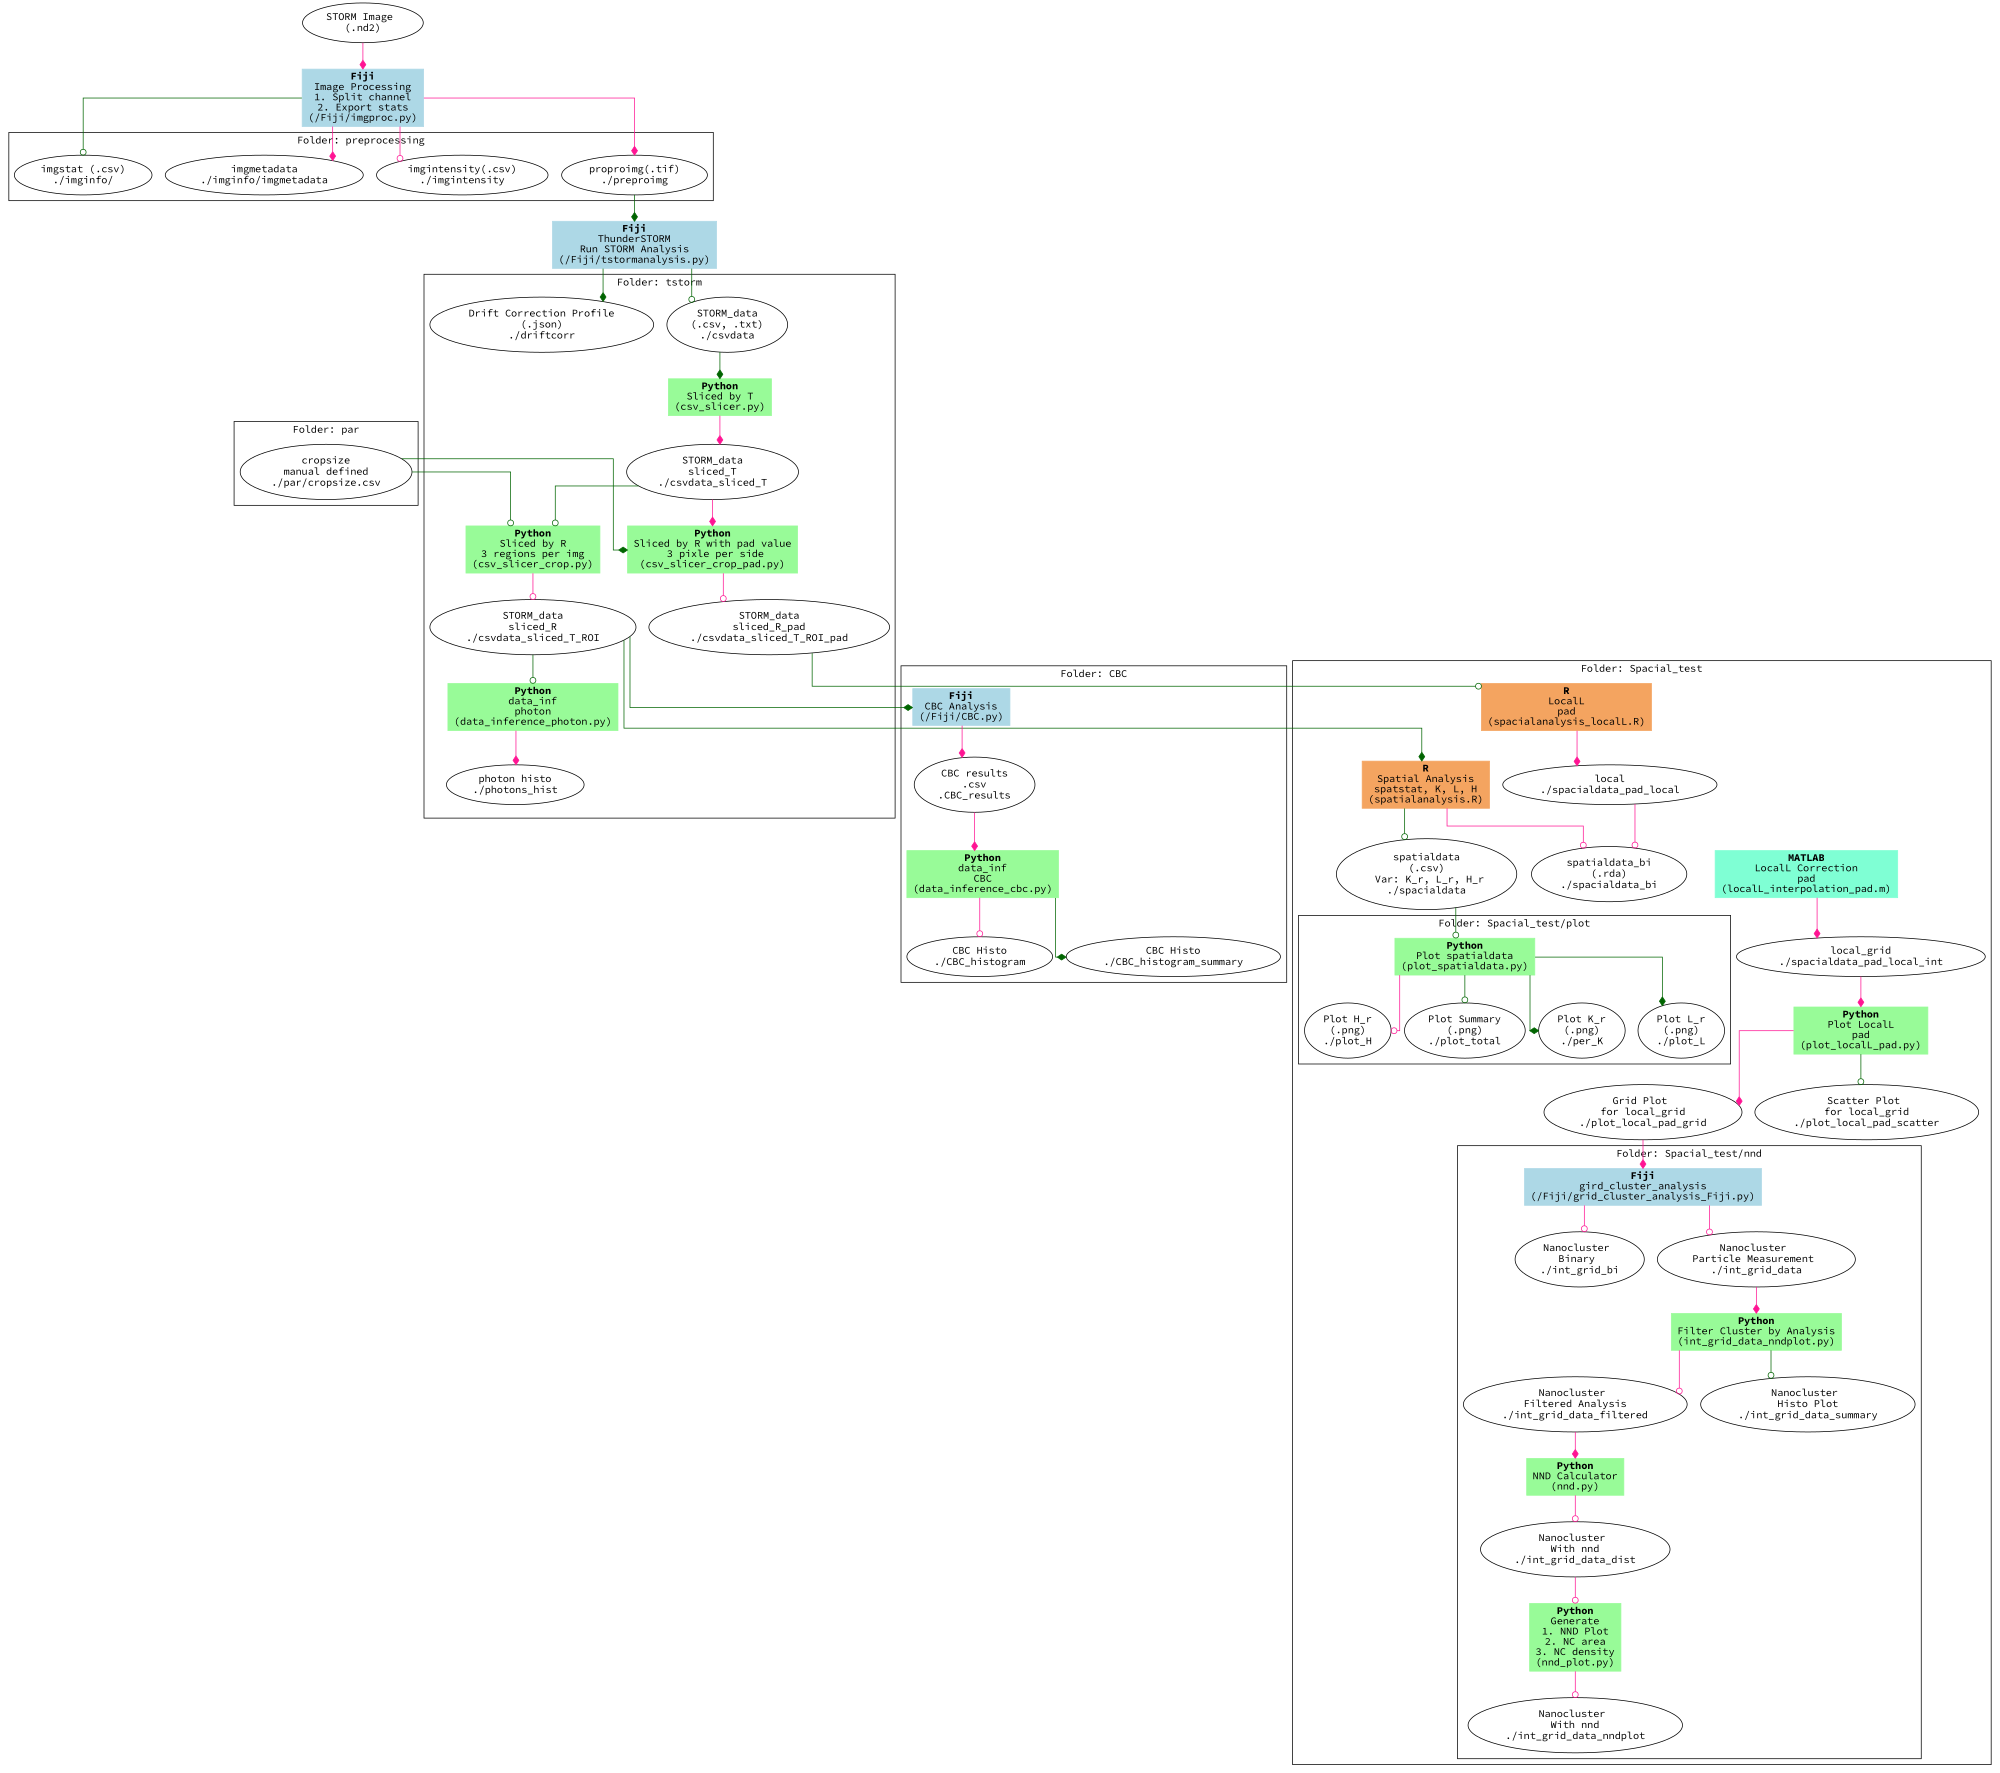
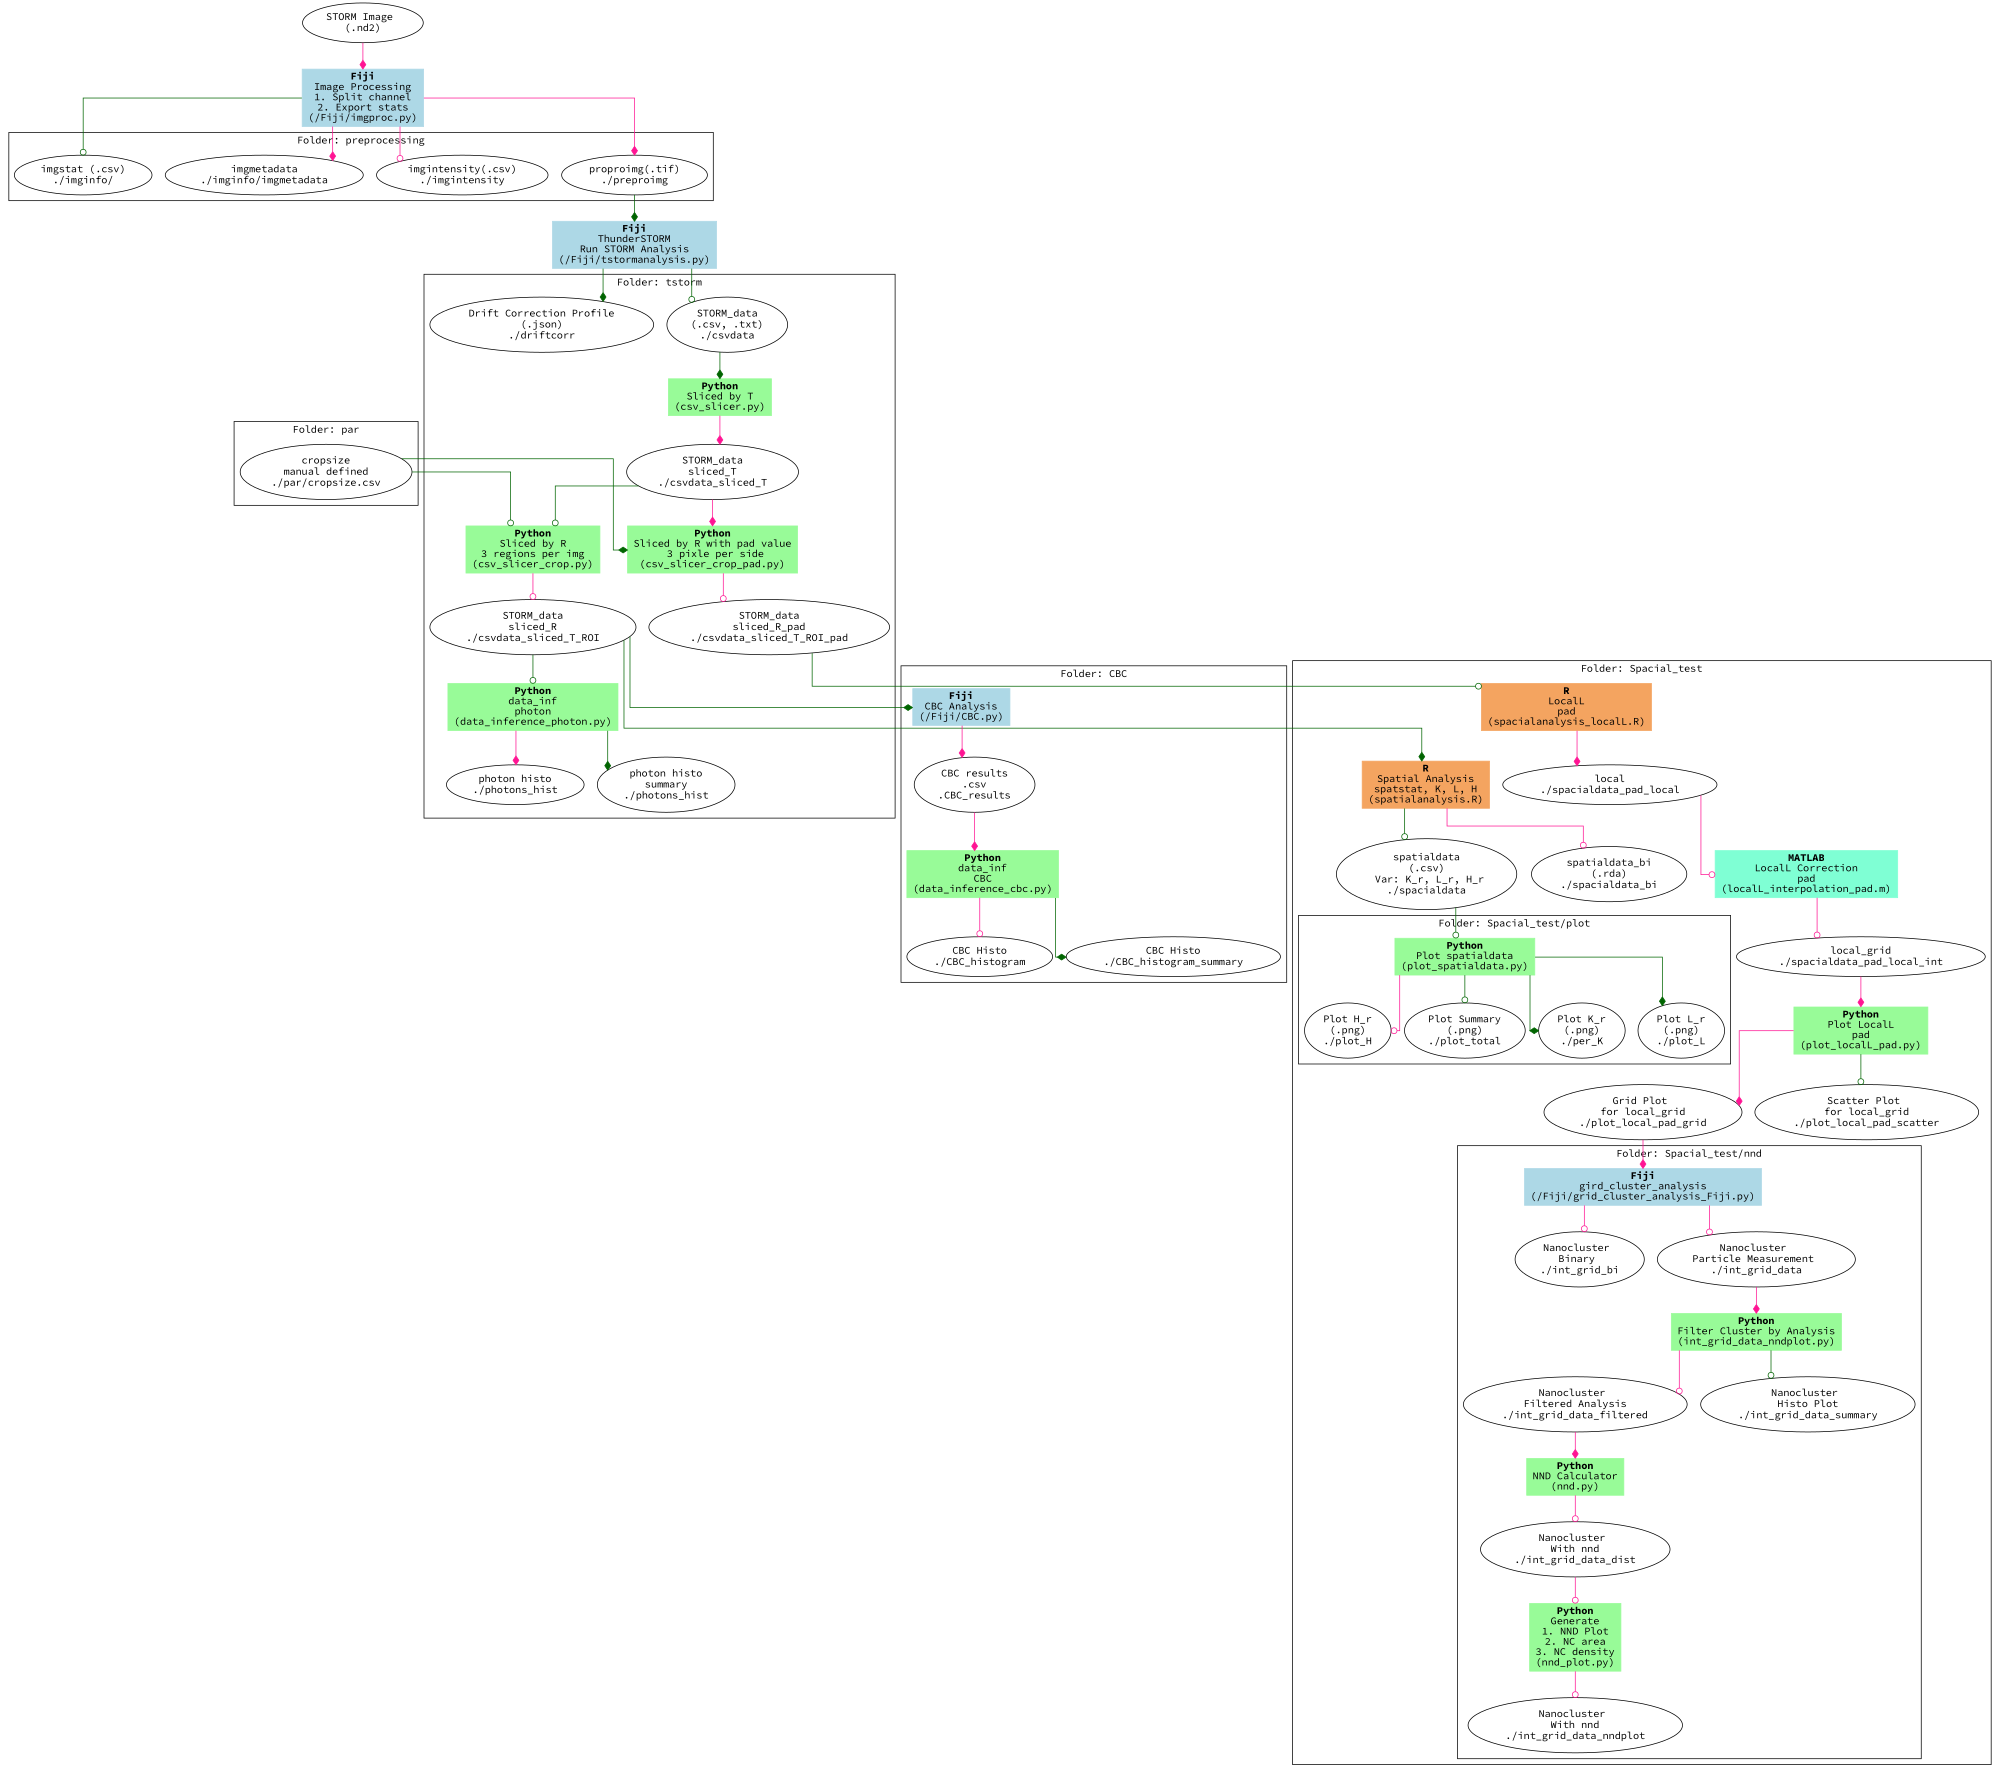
node "photon histo summary ./photons_hist": added
edge "local ./spacialdata_pad_local" -> "spatialdata_bi (.rda) ./spacialdata_bi": now "local ./spacialdata_pad_local" -> "MATLAB"
edge "MATLAB" -> "local_grid ./spacialdata_pad_local_int": arrowhead diamond -> odot
